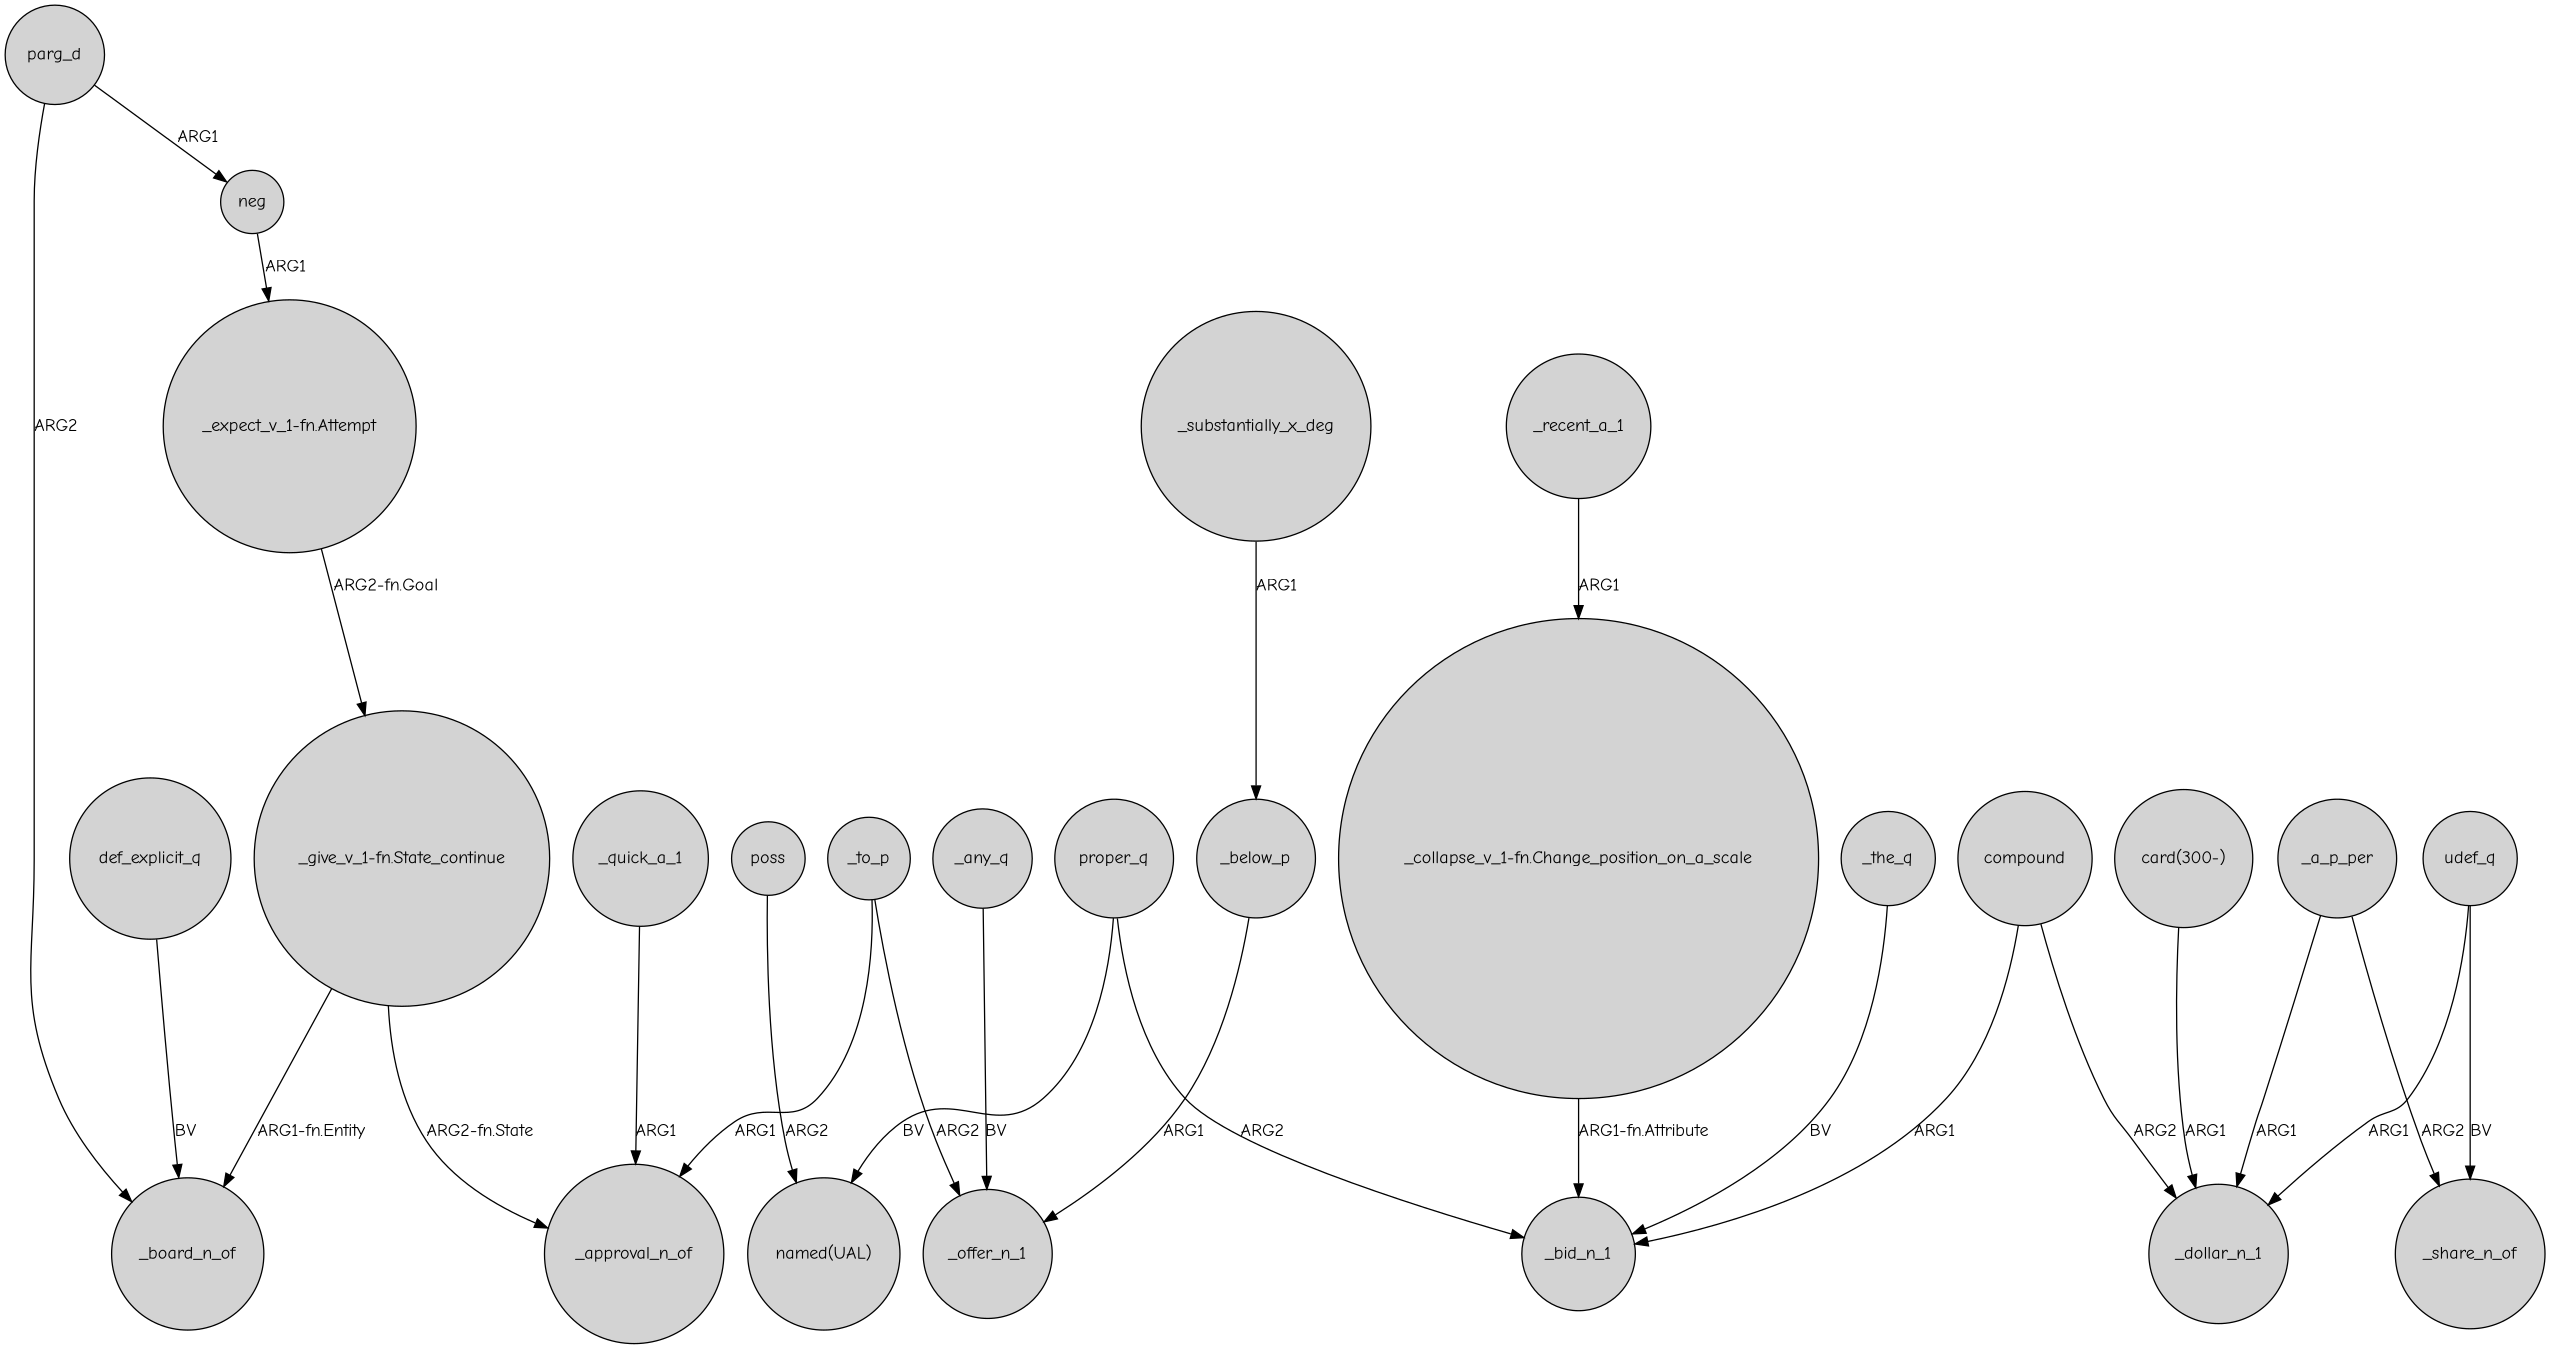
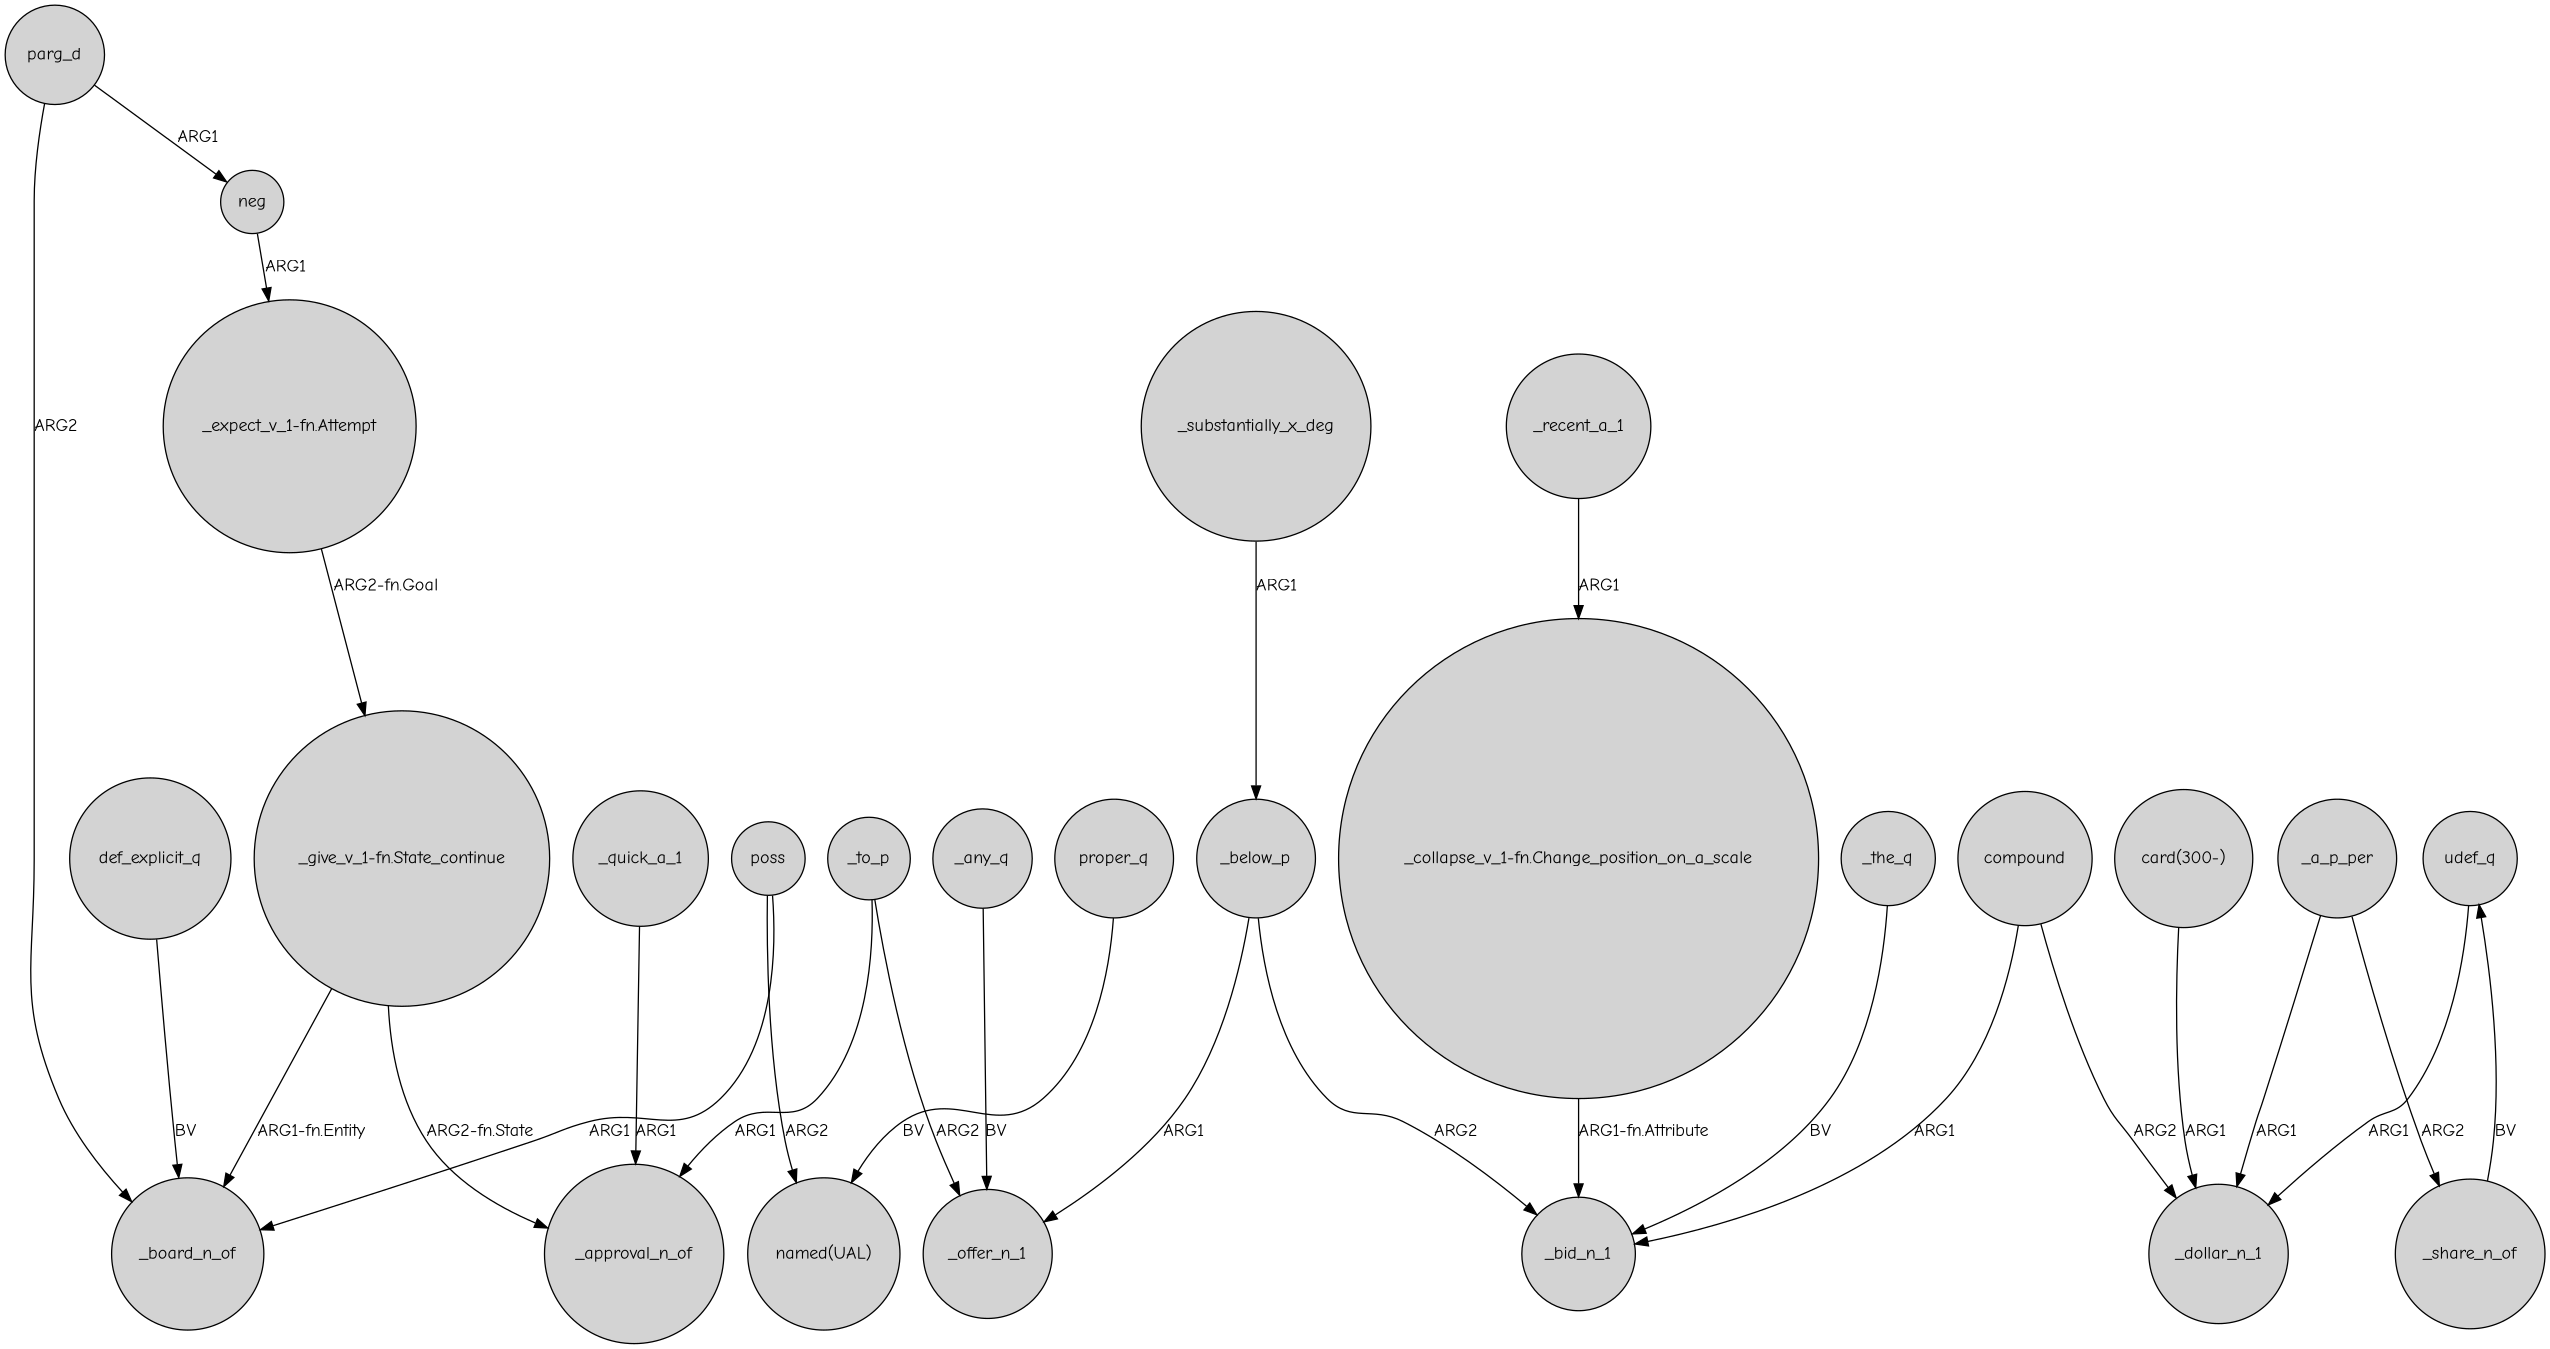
edge "udef_q" -> "_share_n_of": reversed
edge "poss" -> "_board_n_of": added, label "ARG1"
edge "proper_q" -> "_bid_n_1": now "_below_p" -> "_bid_n_1"
